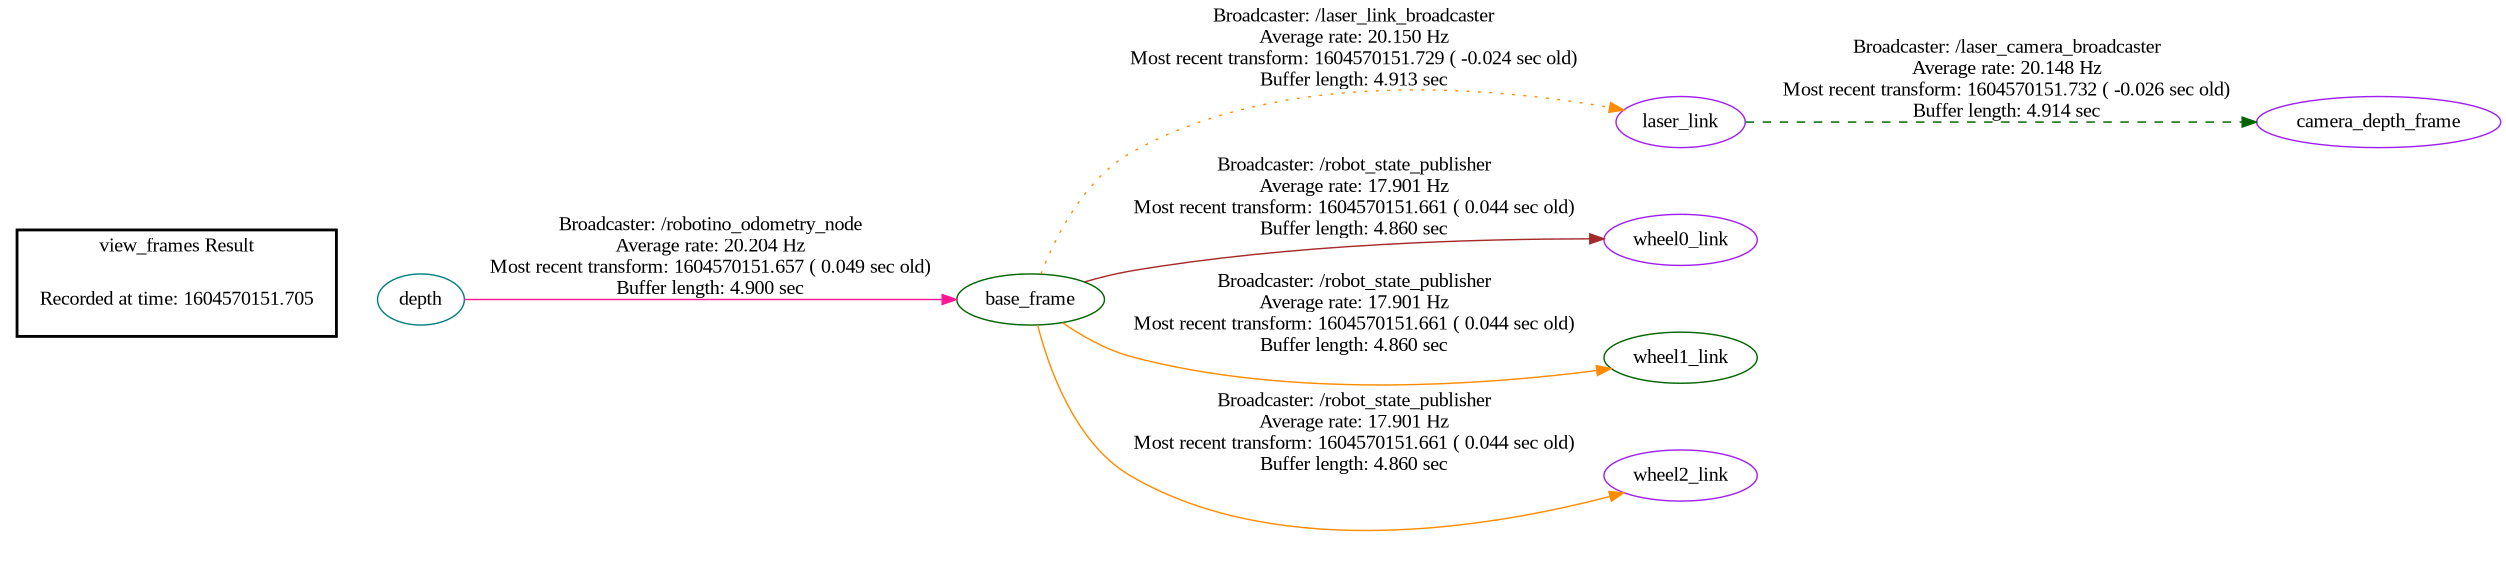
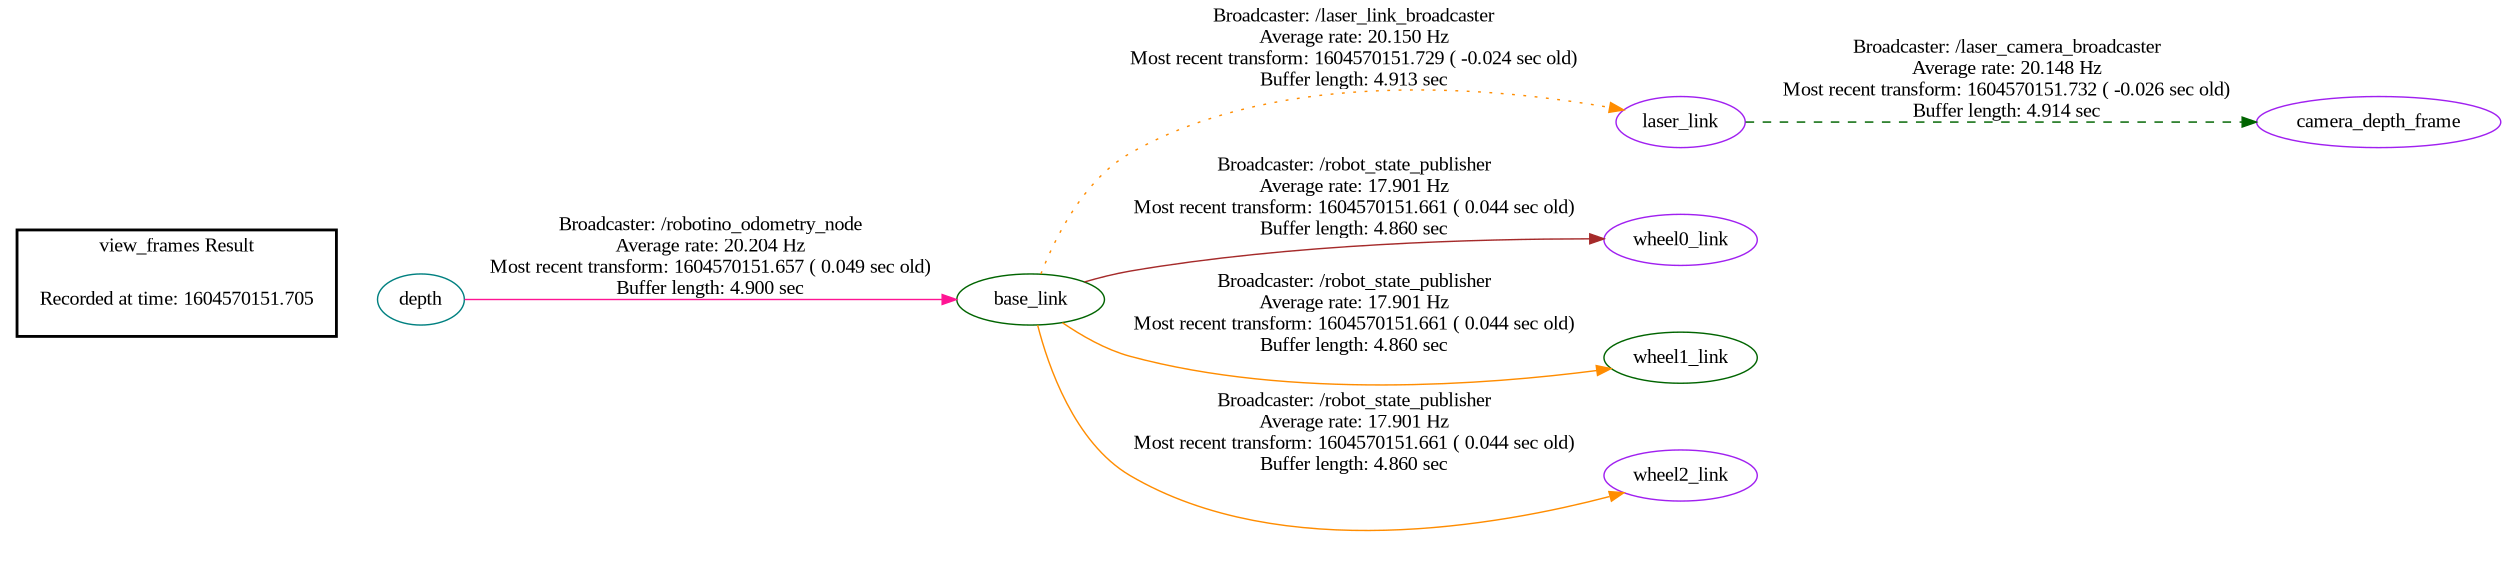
node "base_frame": label "base_frame" -> "base_link"
